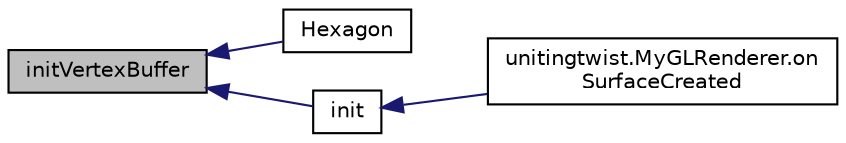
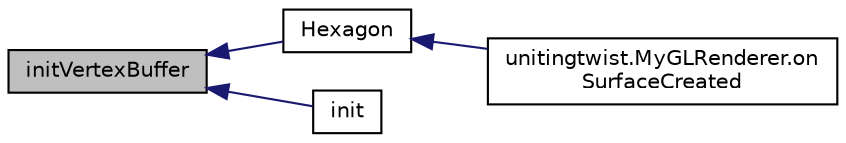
edge "unitingtwist.MyGLRenderer.on SurfaceCreated" -> "init": now "unitingtwist.MyGLRenderer.on SurfaceCreated" -> "Hexagon"
